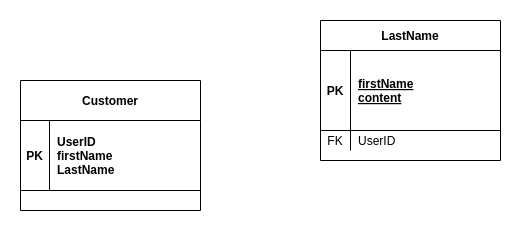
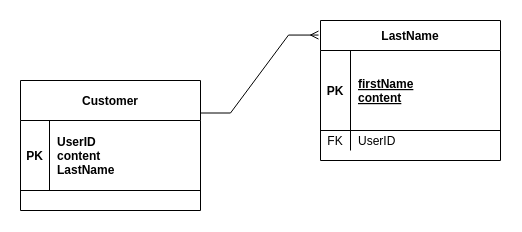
edge "Customer" -> "LastName": added
node "UserID firstName LastName": label "UserID firstName LastName" -> "UserID content LastName"
